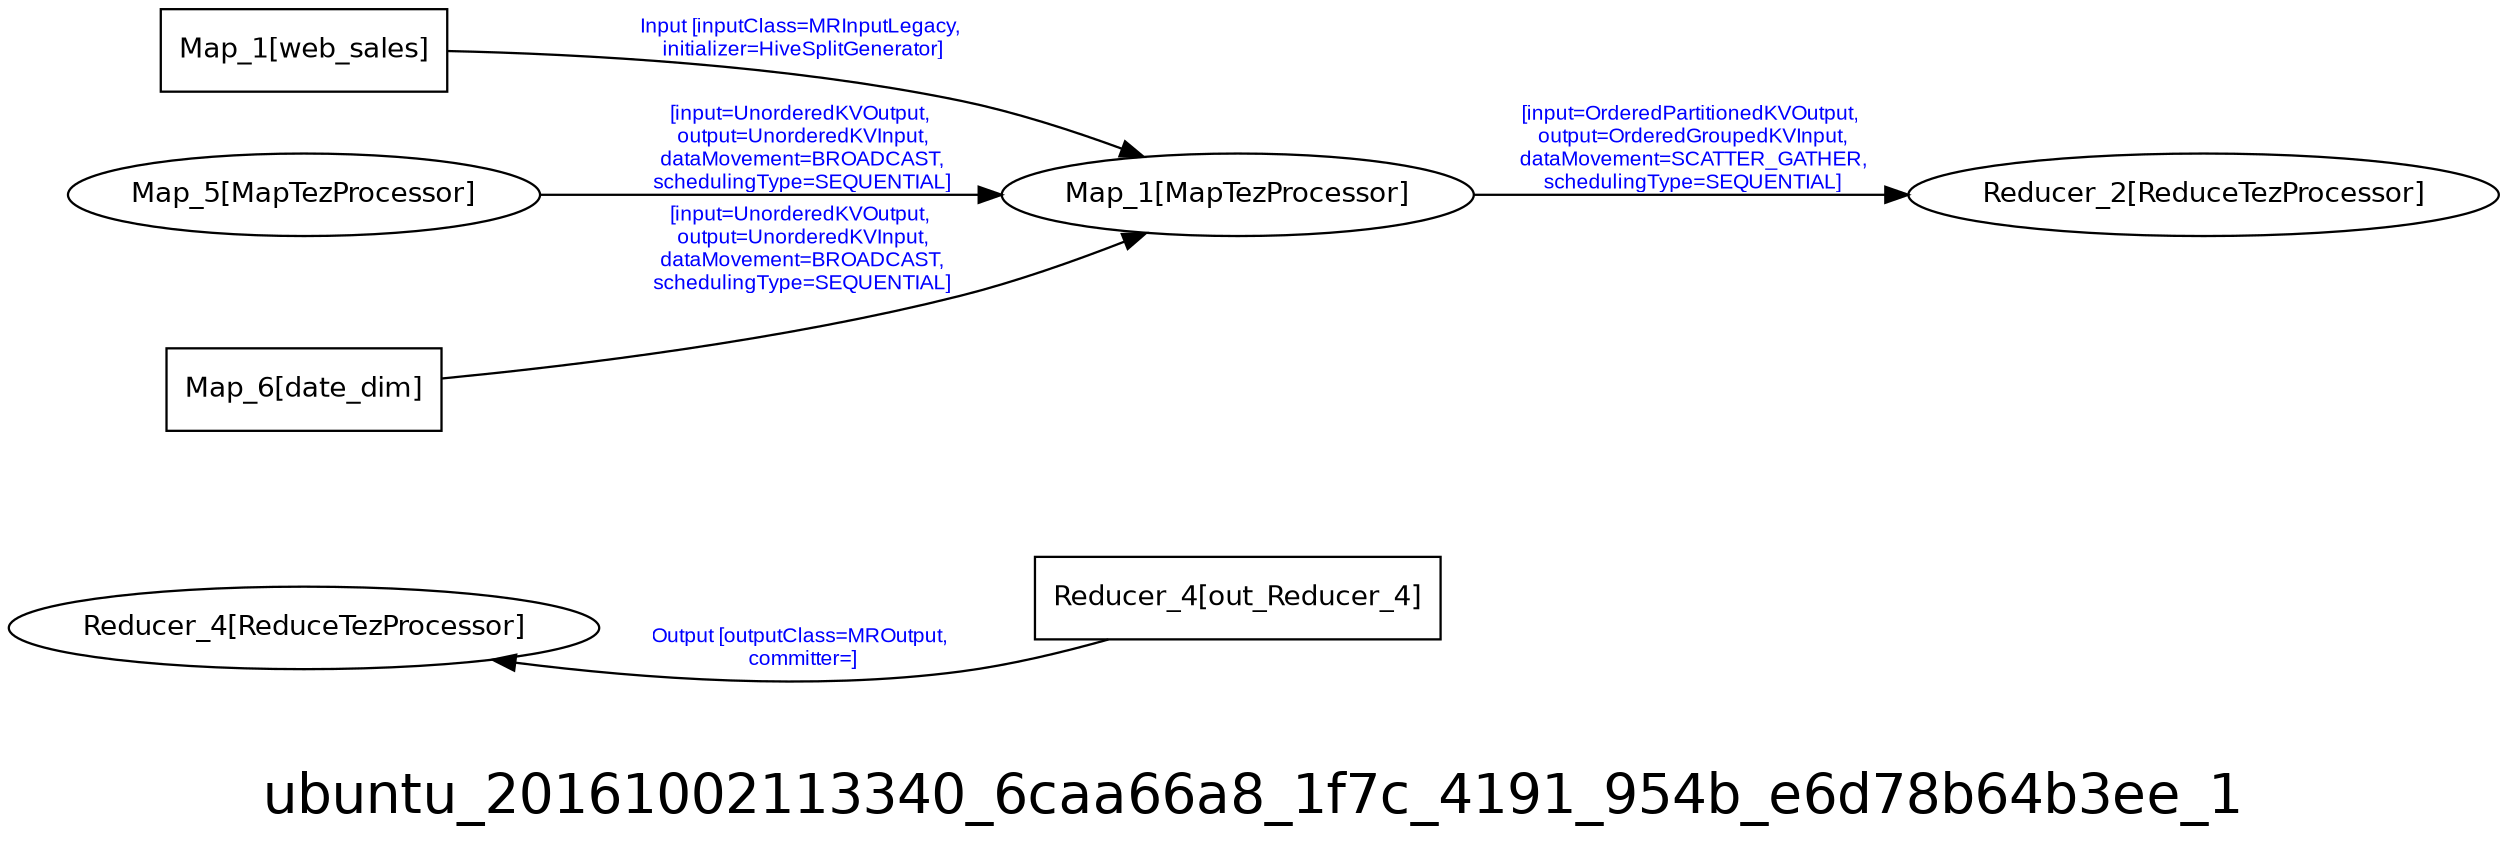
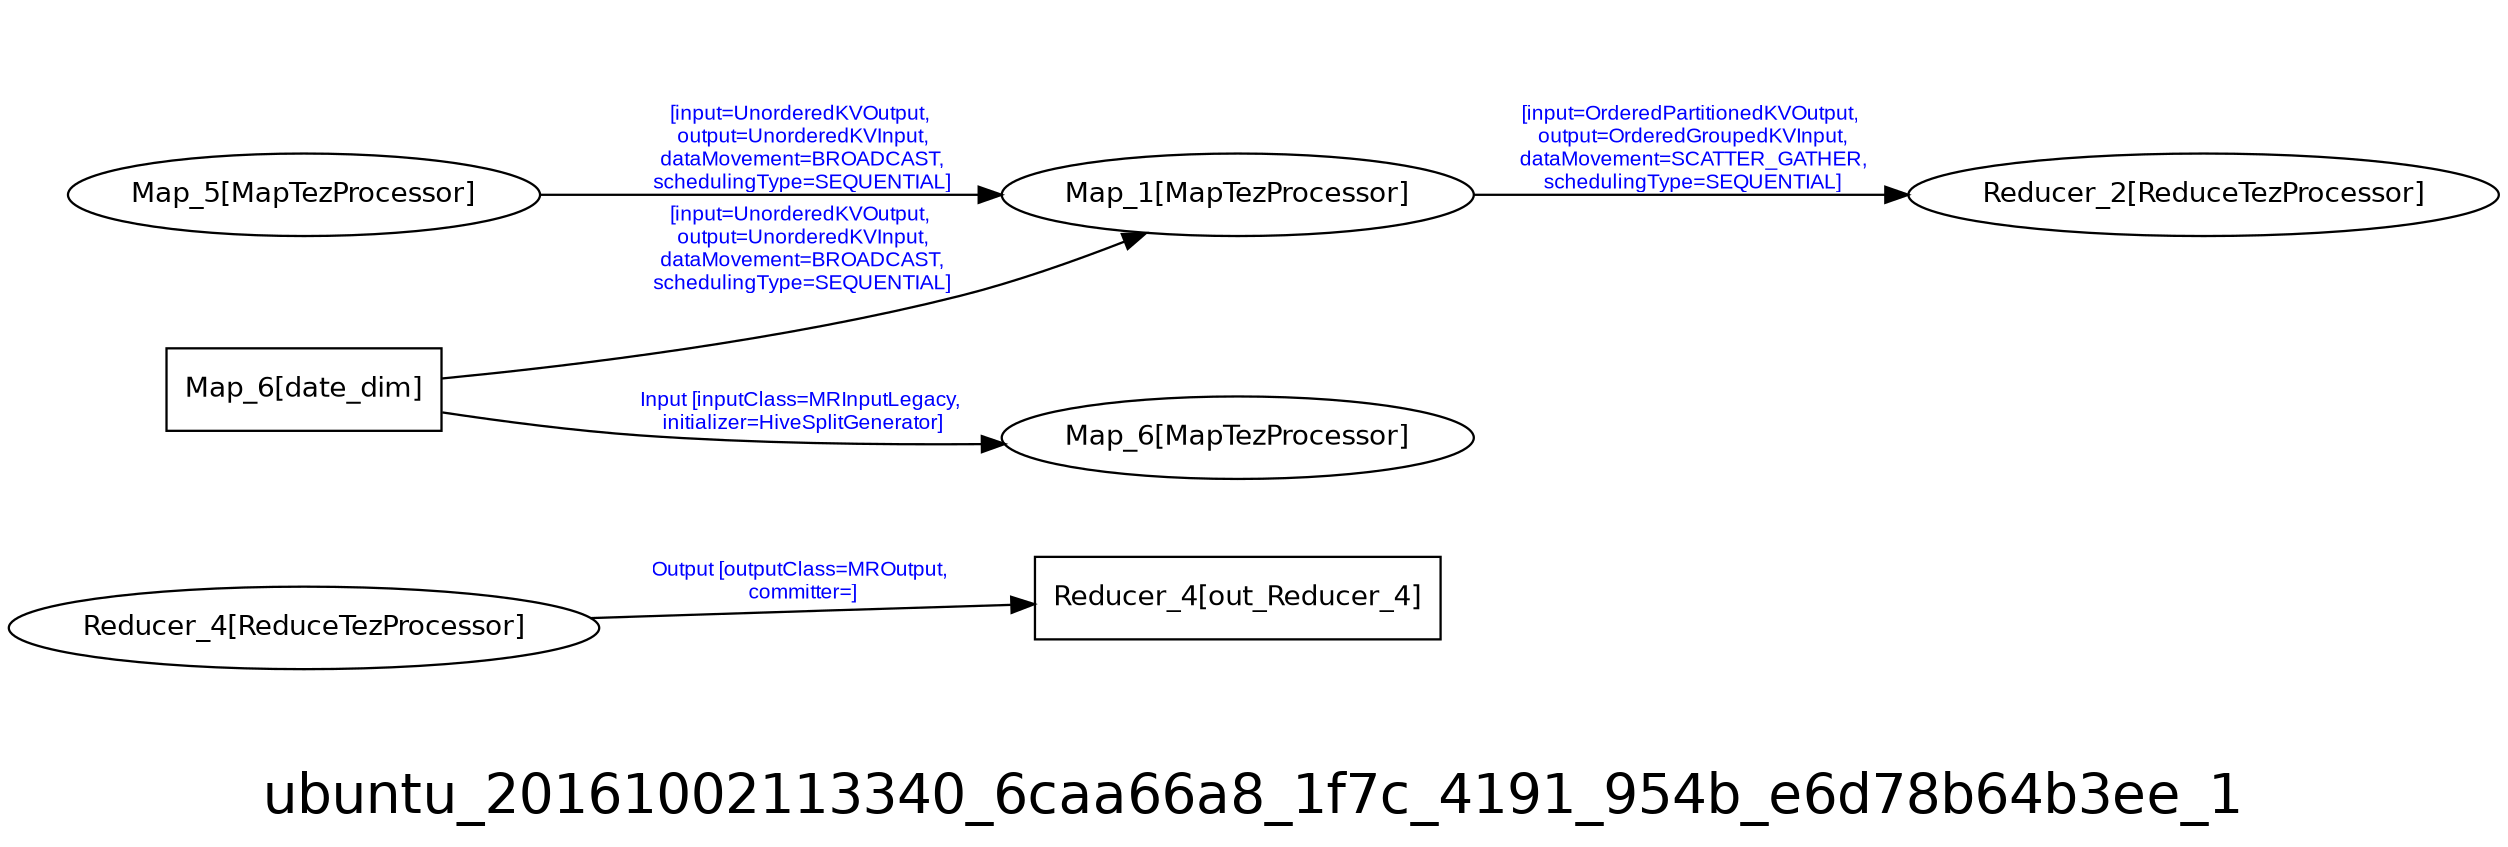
node "Map_1[web_sales]": removed
node "Map_6[MapTezProcessor]": added
edge "Reducer_4[out_Reducer_4]" -> "Reducer_4[ReduceTezProcessor]": reversed
